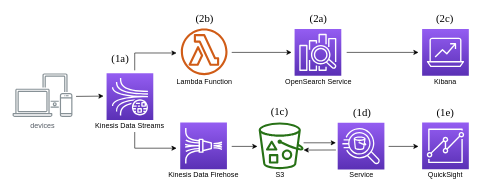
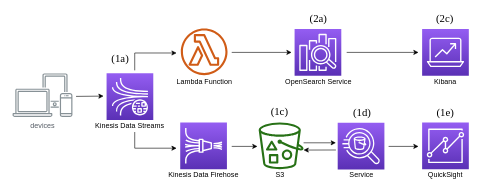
node "(2b)": removed
